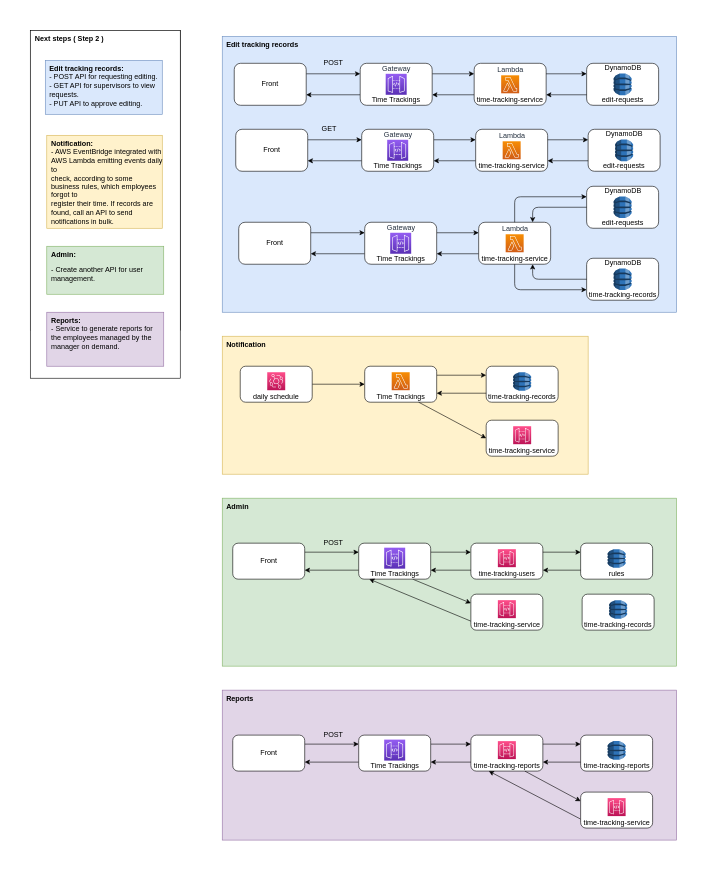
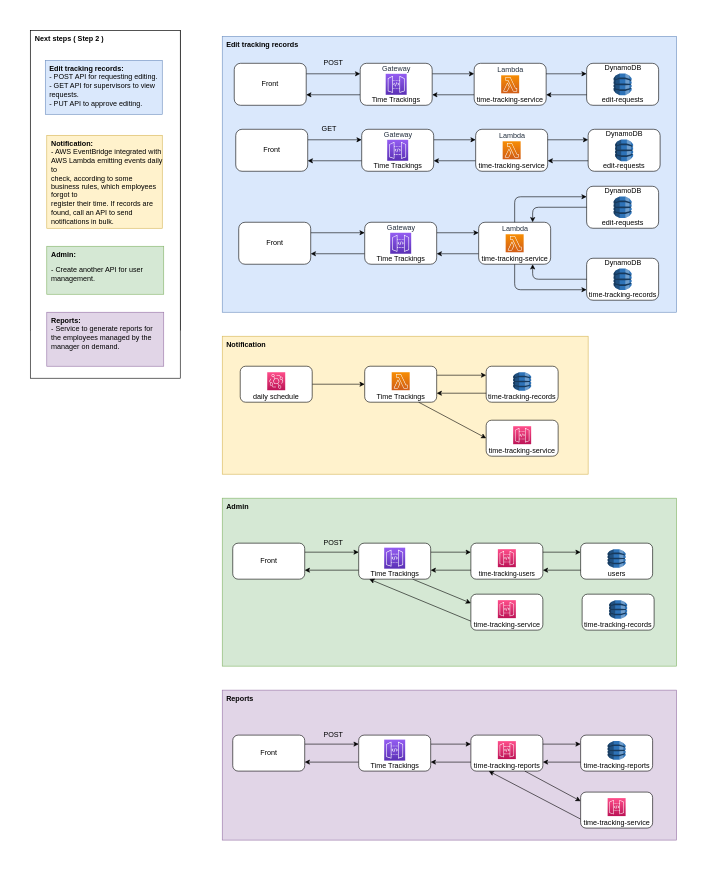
node "rules": label "rules" -> "users"
